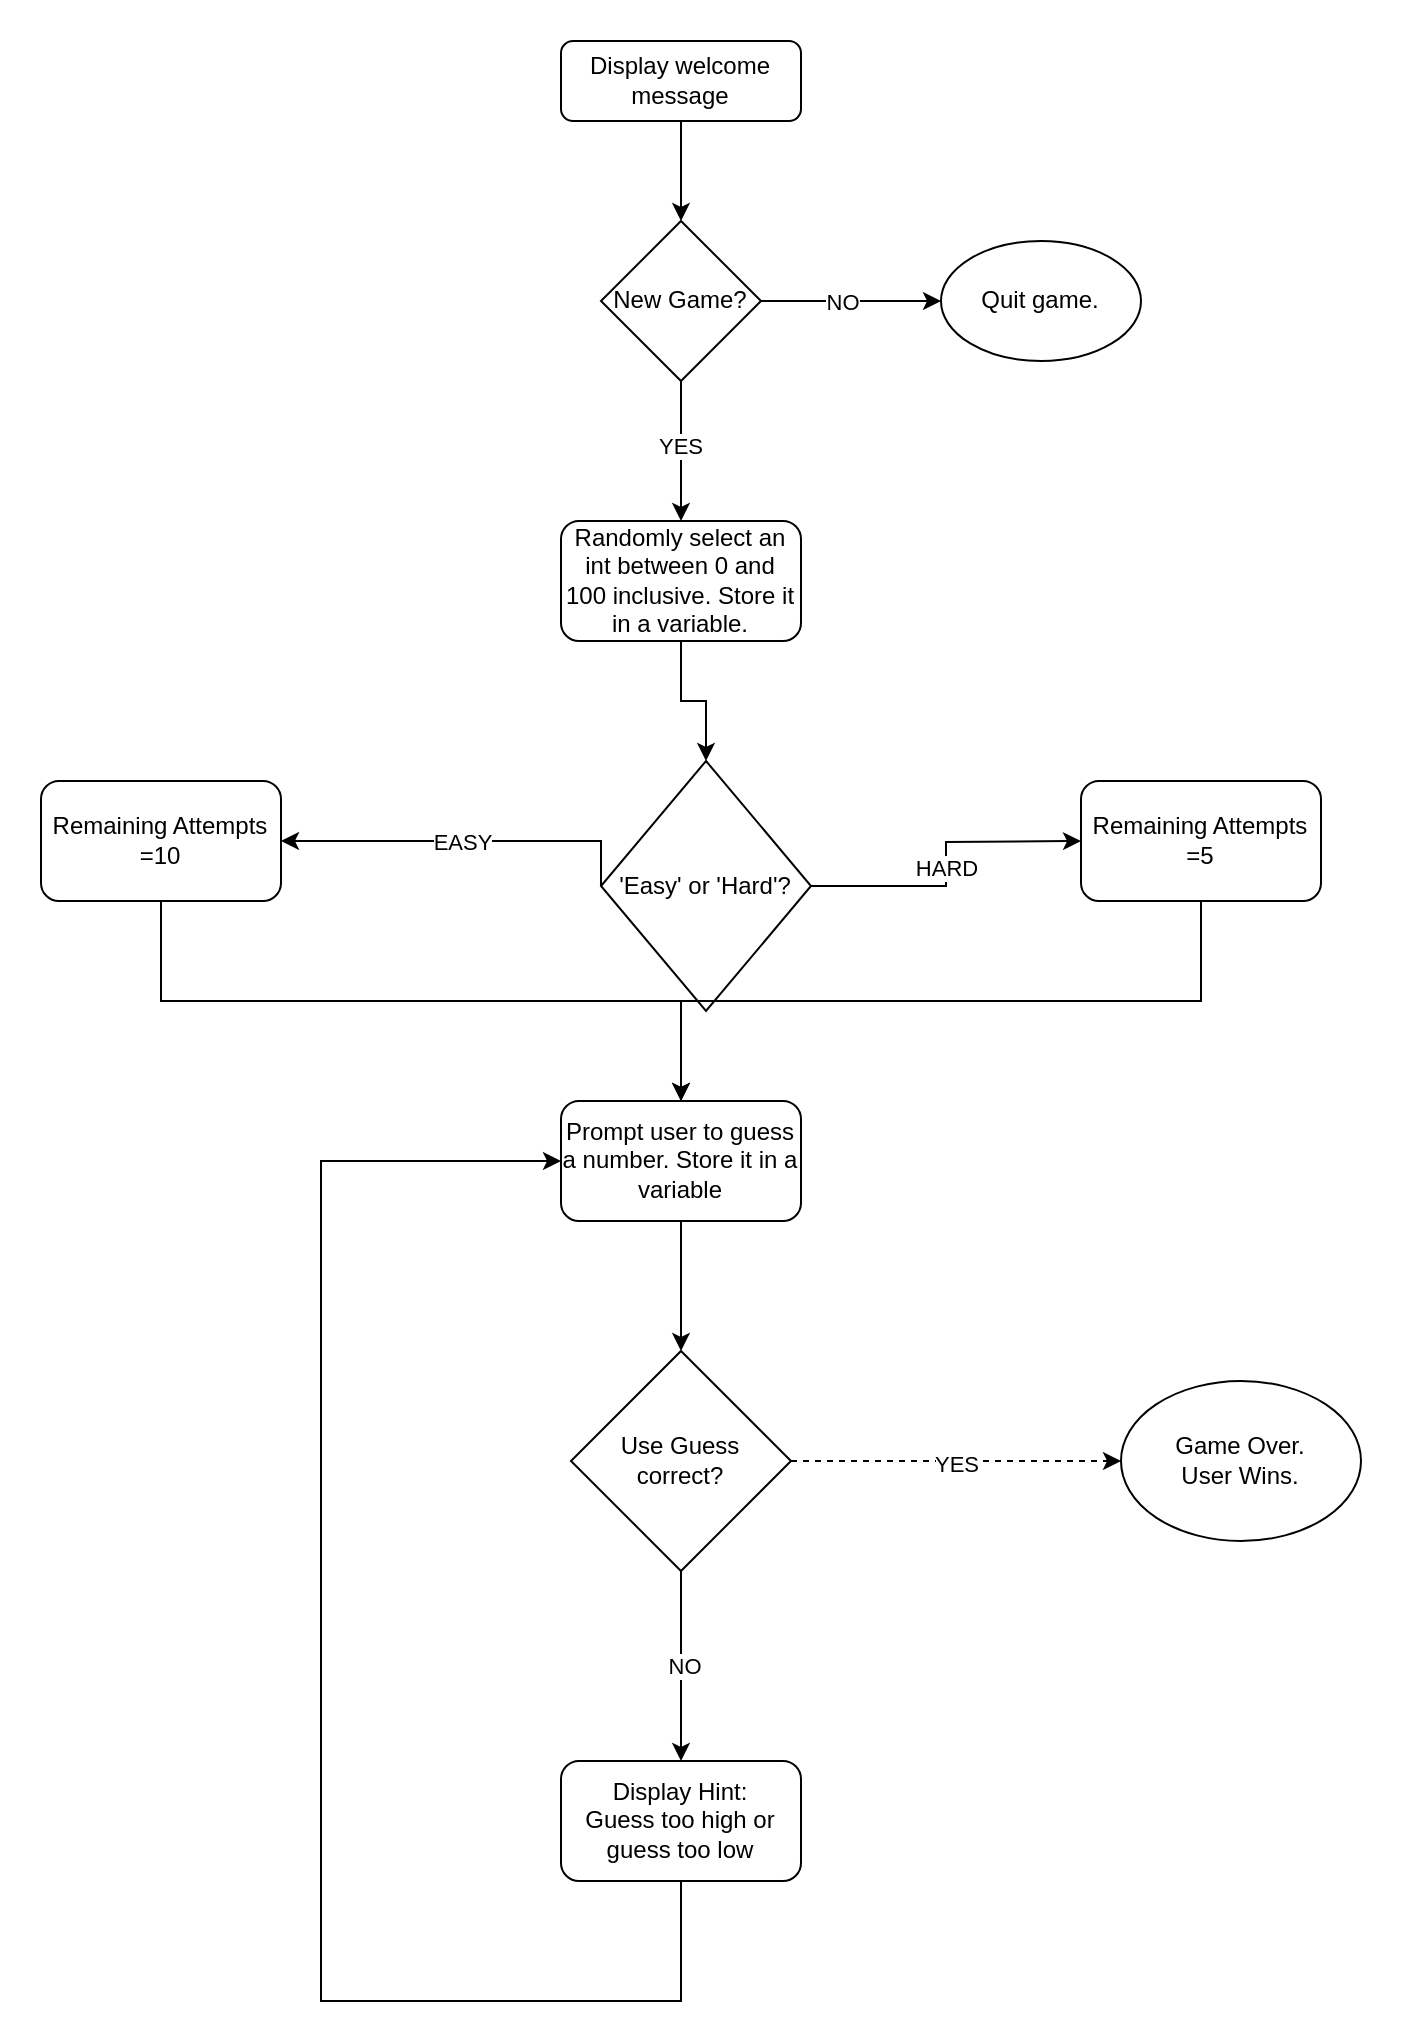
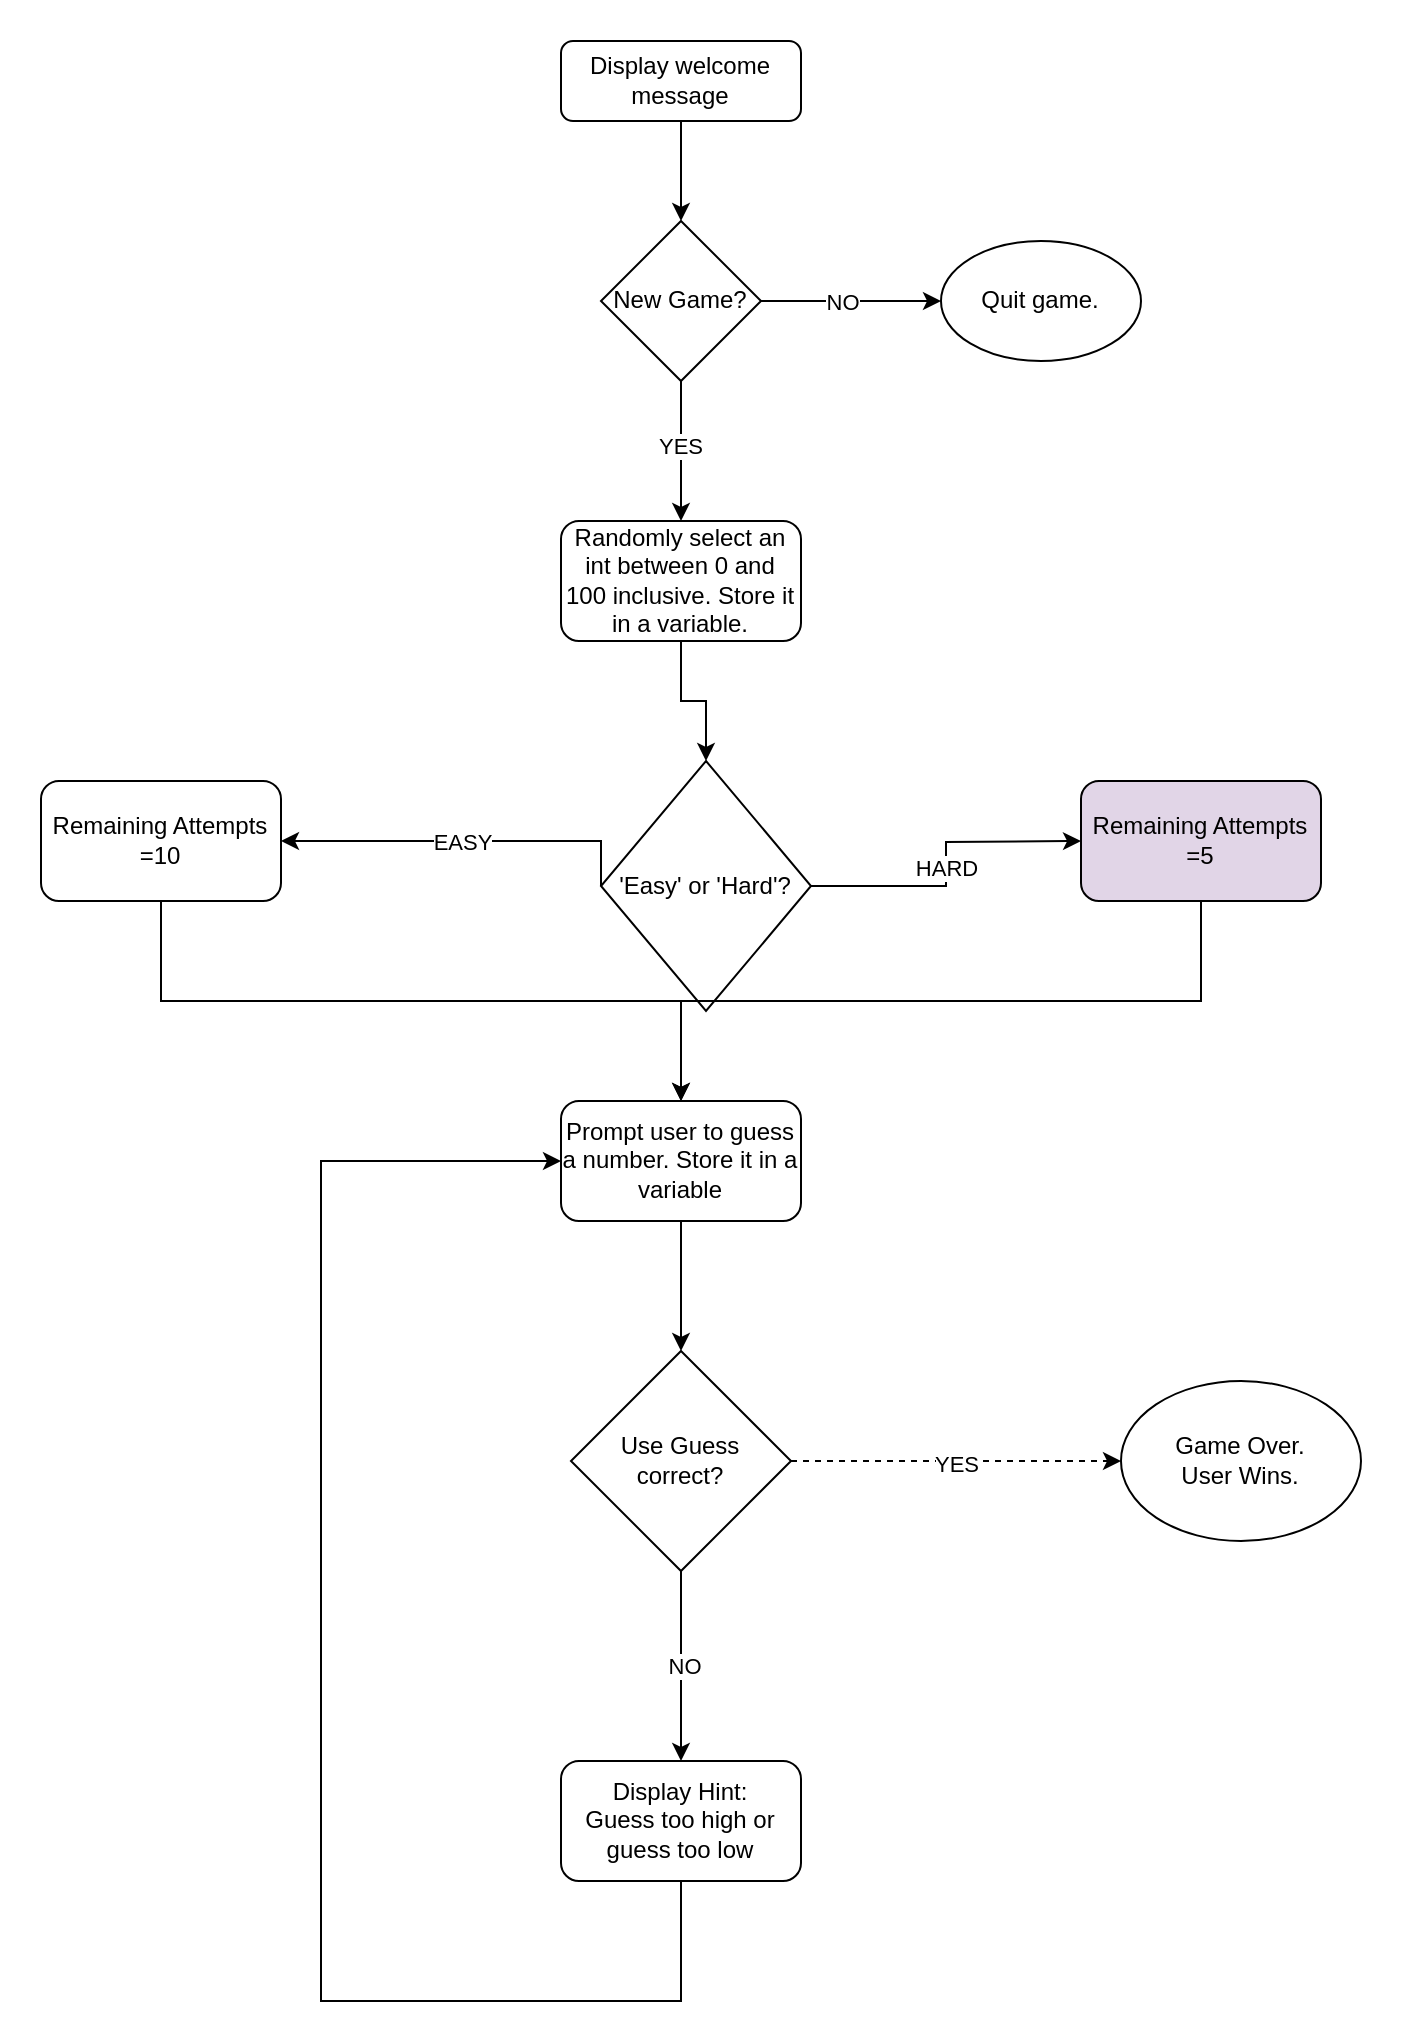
node "Remaining Attempts =5": fillcolor #ffffff -> #e1d5e7
